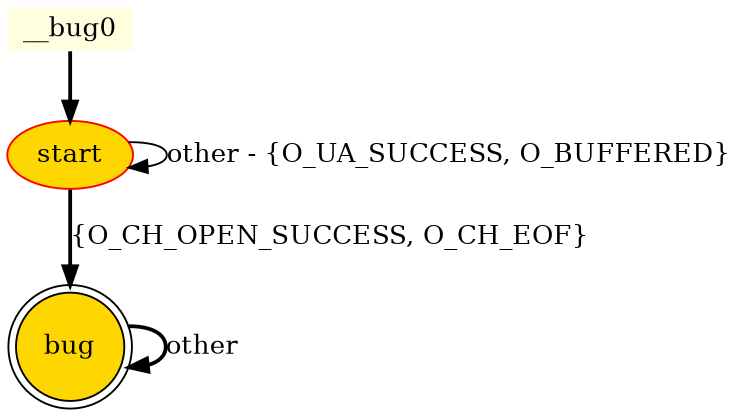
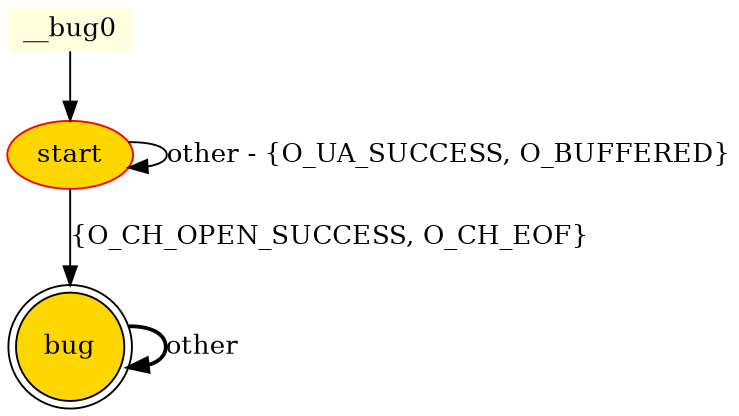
edge "__bug0" -> "start": style bold -> solid
edge "start" -> "bug": style bold -> solid
